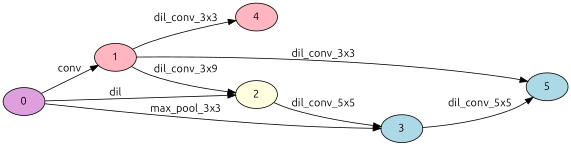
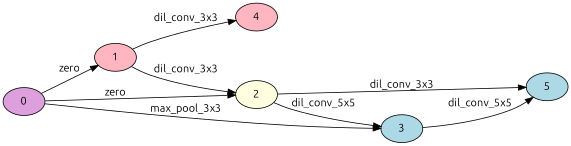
edge "1" -> "5": now "2" -> "5"
edge "0" -> "1": label "conv" -> "zero"
edge "1" -> "2": label "dil_conv_3x9" -> "dil_conv_3x3"
edge "0" -> "2": label "dil" -> "zero"
